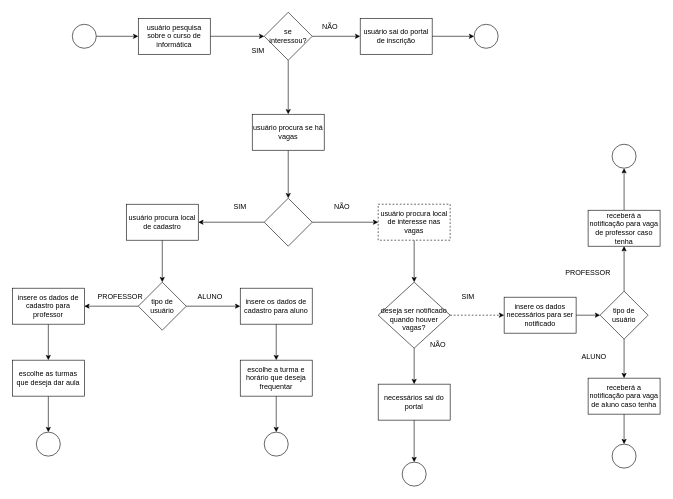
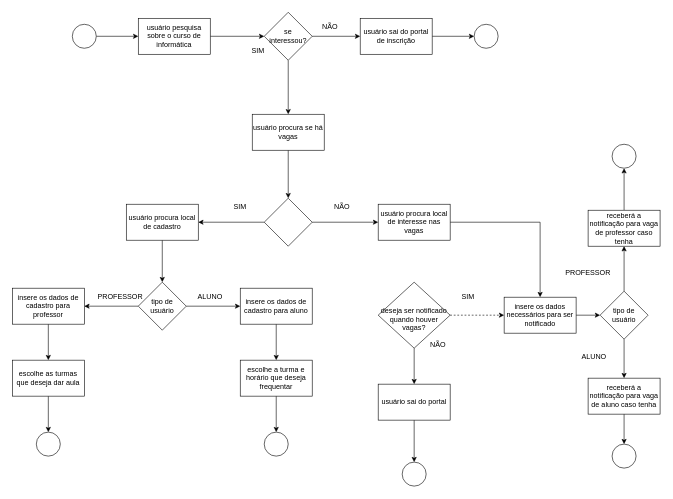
node "usuário procura local de interesse nas vagas": style dashed -> solid
edge "usuário procura local de interesse nas vagas" -> "deseja ser notificado quando houver vagas?": now "usuário procura local de interesse nas vagas" -> "insere os dados necessários para ser notificado"
node "necessários sai do portal": label "necessários sai do portal" -> "usuário sai do portal"
